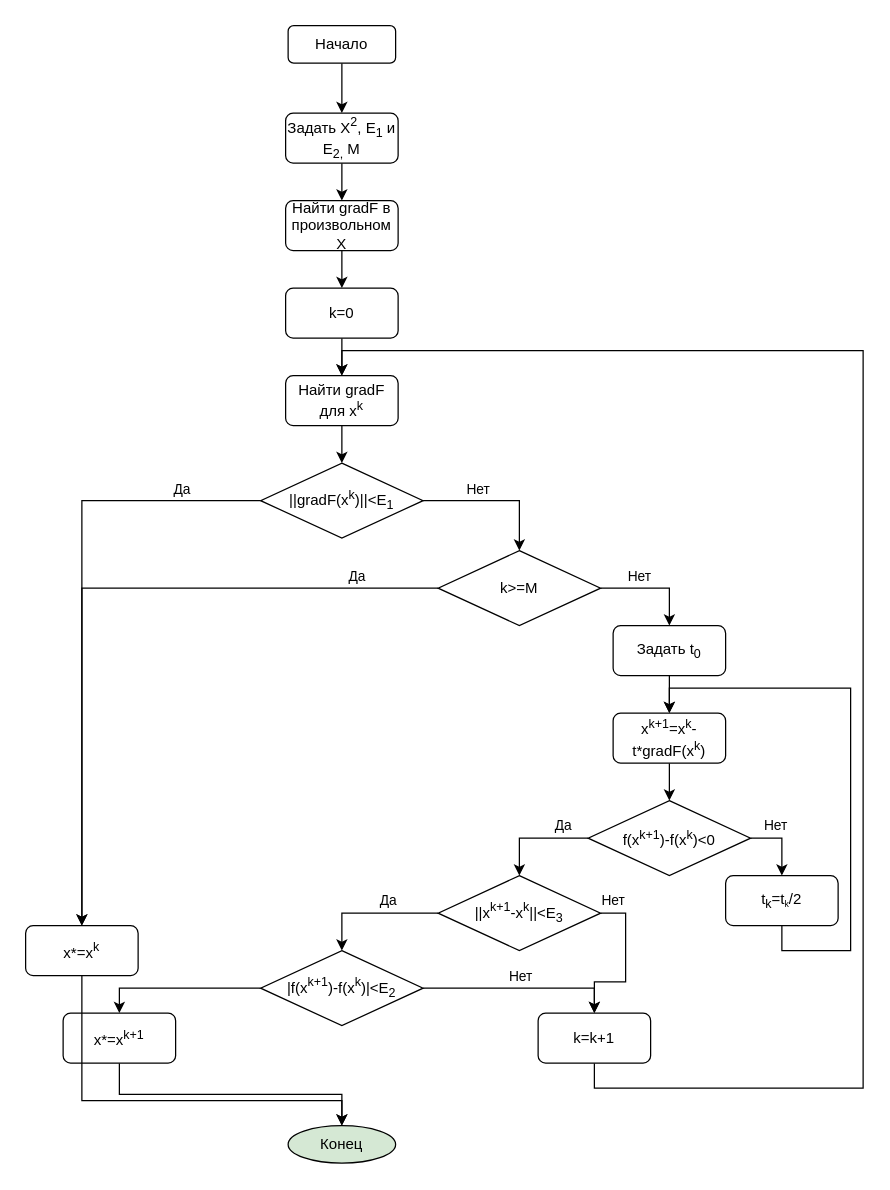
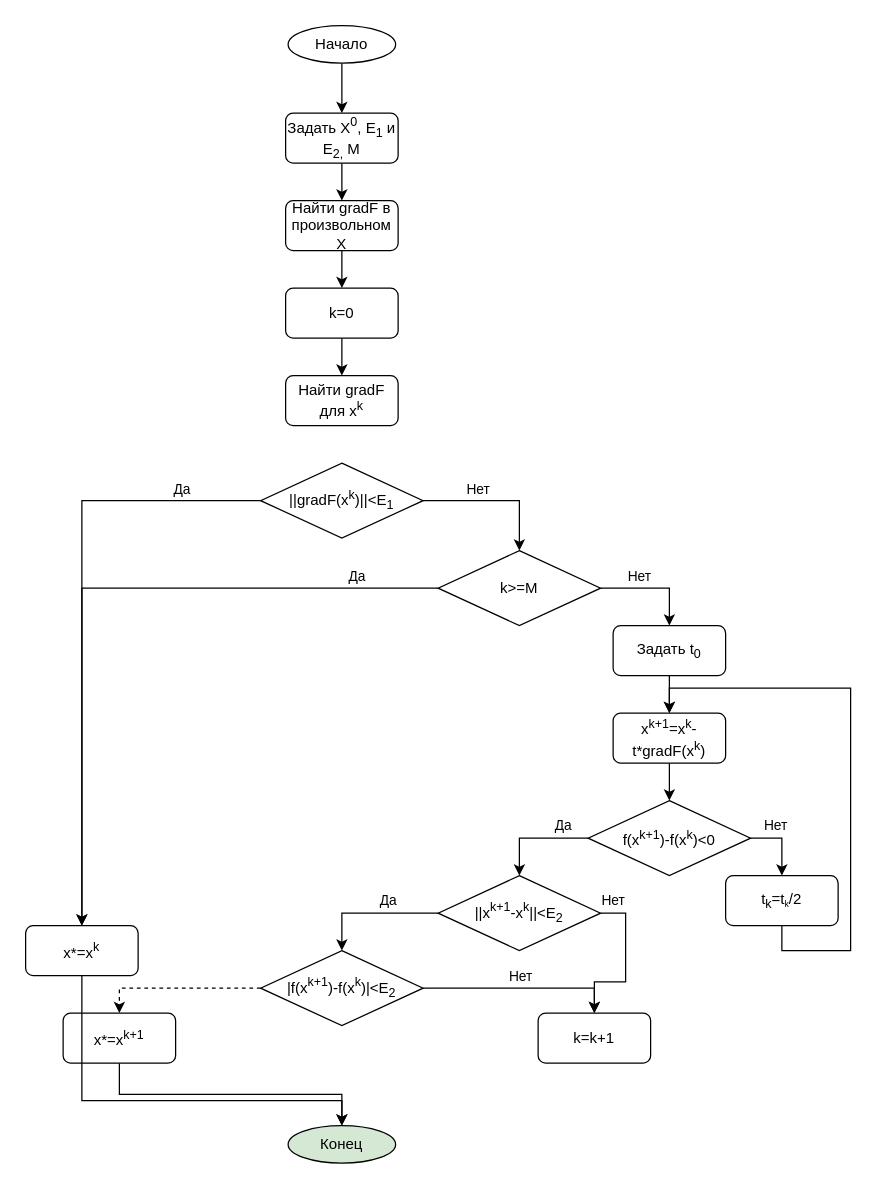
node "Начало": shape rounded rectangle -> ellipse
node "Задать X2, E1 и E2, M": label "Задать X2, E1 и E2, M" -> "Задать X0, E1 и E2, M"
edge "Найти gradF для xk" -> "||gradF(xk)||<E1": removed
edge "k=k+1" -> "Найти gradF для xk": removed
node "||xk+1-xk||<E3": label "||xk+1-xk||<E3" -> "||xk+1-xk||<E2"
edge "|f(xk+1)-f(xk)|<E2" -> "x*=xk+1": style solid -> dashed
